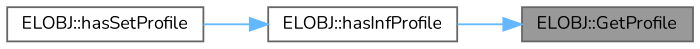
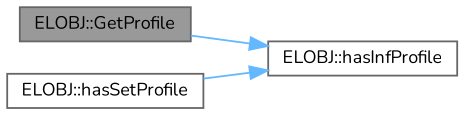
edge "ELOBJ::hasInfProfile" -> "ELOBJ::GetProfile": reversed
